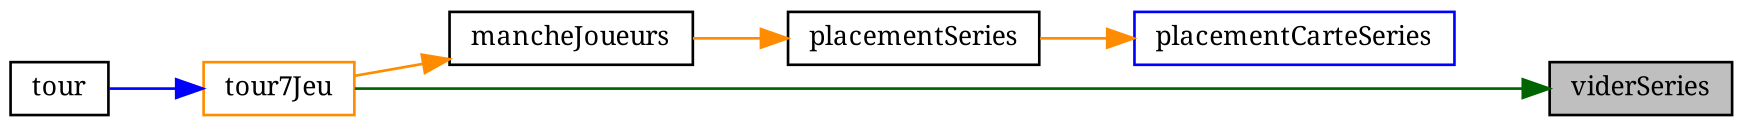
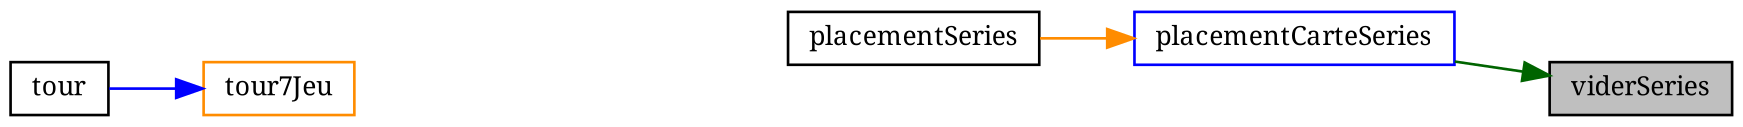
node "mancheJoueurs": removed
edge "tour7Jeu" -> "viderSeries": now "placementCarteSeries" -> "viderSeries"
